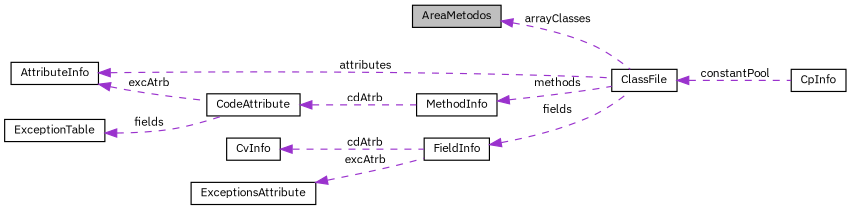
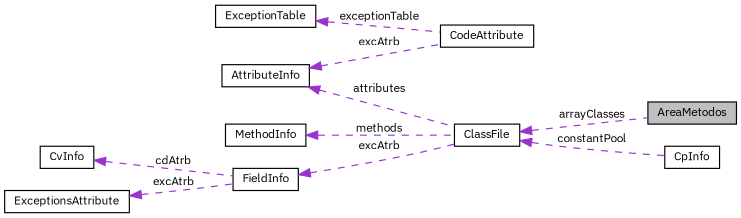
edge "ClassFile" -> "AreaMetodos": reversed
edge "MethodInfo" -> "CodeAttribute": removed, label "cdAtrb"
edge "ClassFile" -> "FieldInfo": label " fields" -> " excAtrb"
edge "CodeAttribute" -> "ExceptionTable": label " fields" -> " exceptionTable"
